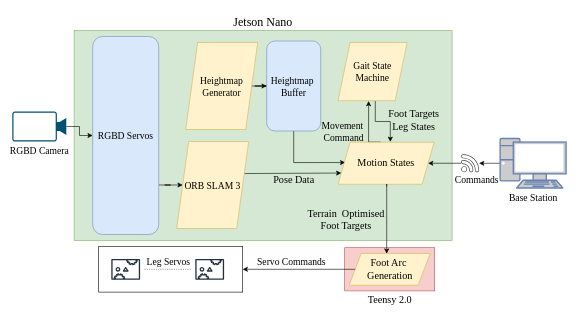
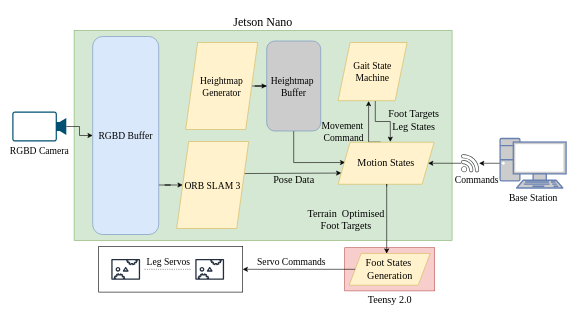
node "Heightmap Buffer": fillcolor #dae8fc -> #cccccc
node "RGBD Servos": label "RGBD Servos" -> "RGBD Buffer"
node "Foot Arc Generation": label "Foot Arc Generation" -> "Foot States Generation"
